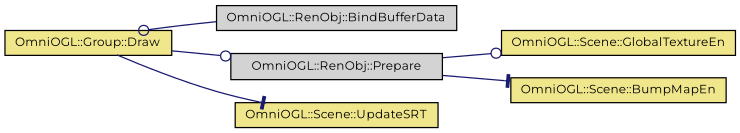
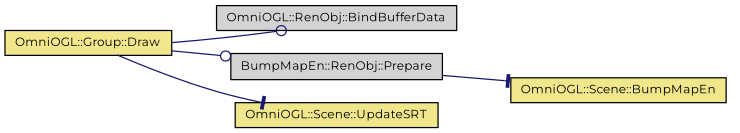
edge "OmniOGL::RenObj::BindBufferData" -> "OmniOGL::Group::Draw": reversed
node "OmniOGL::Scene::GlobalTextureEn": removed
node "OmniOGL::RenObj::Prepare": label "OmniOGL::RenObj::Prepare" -> "BumpMapEn::RenObj::Prepare"
